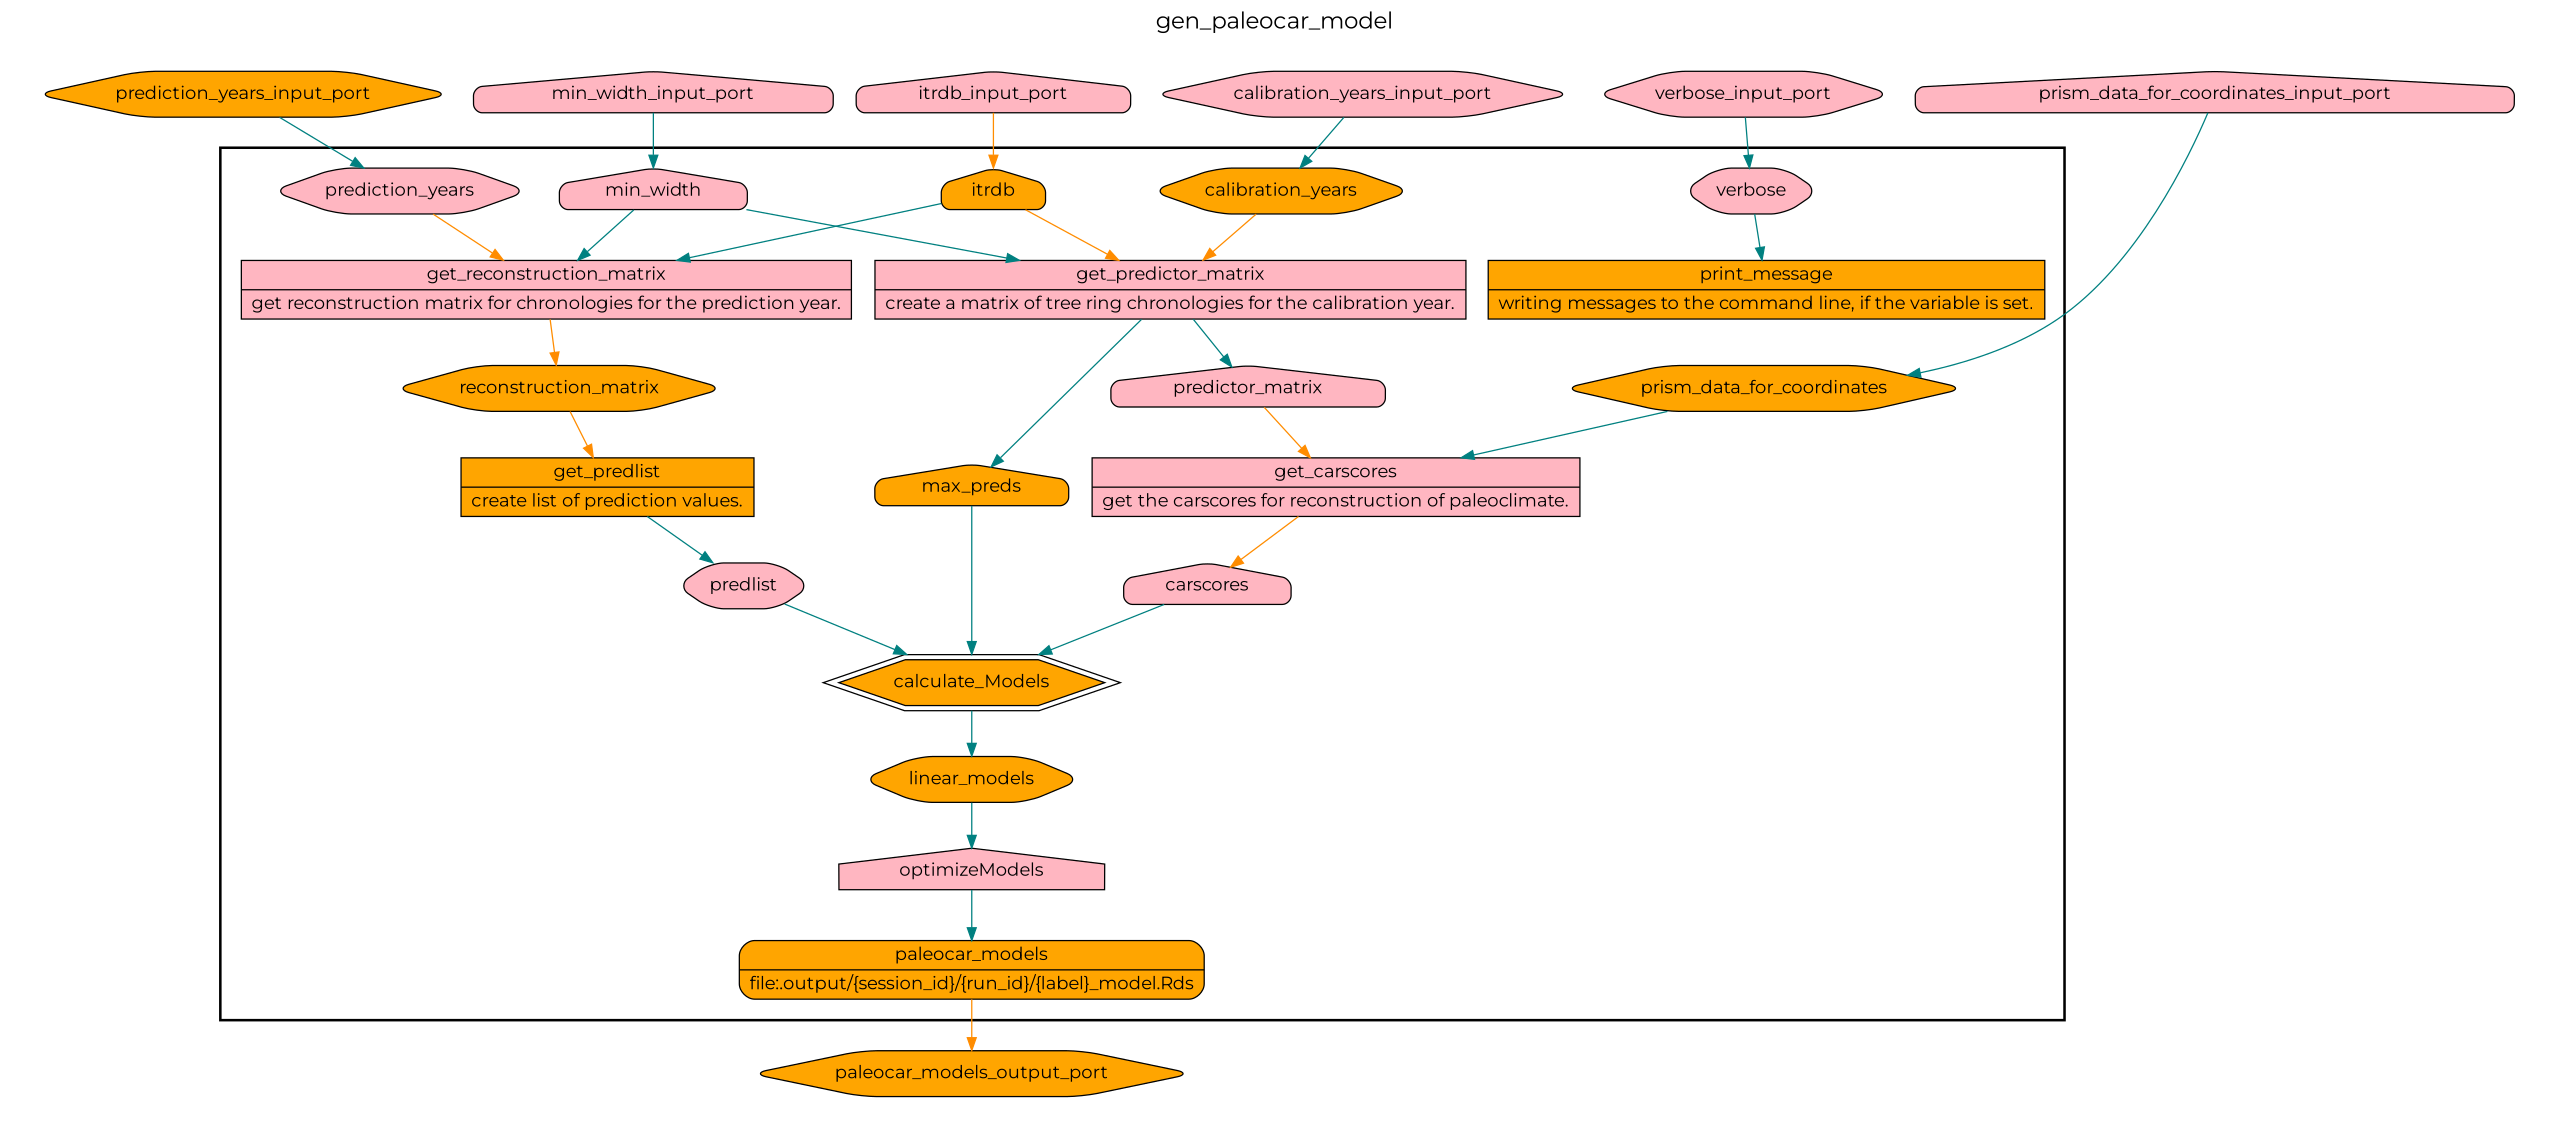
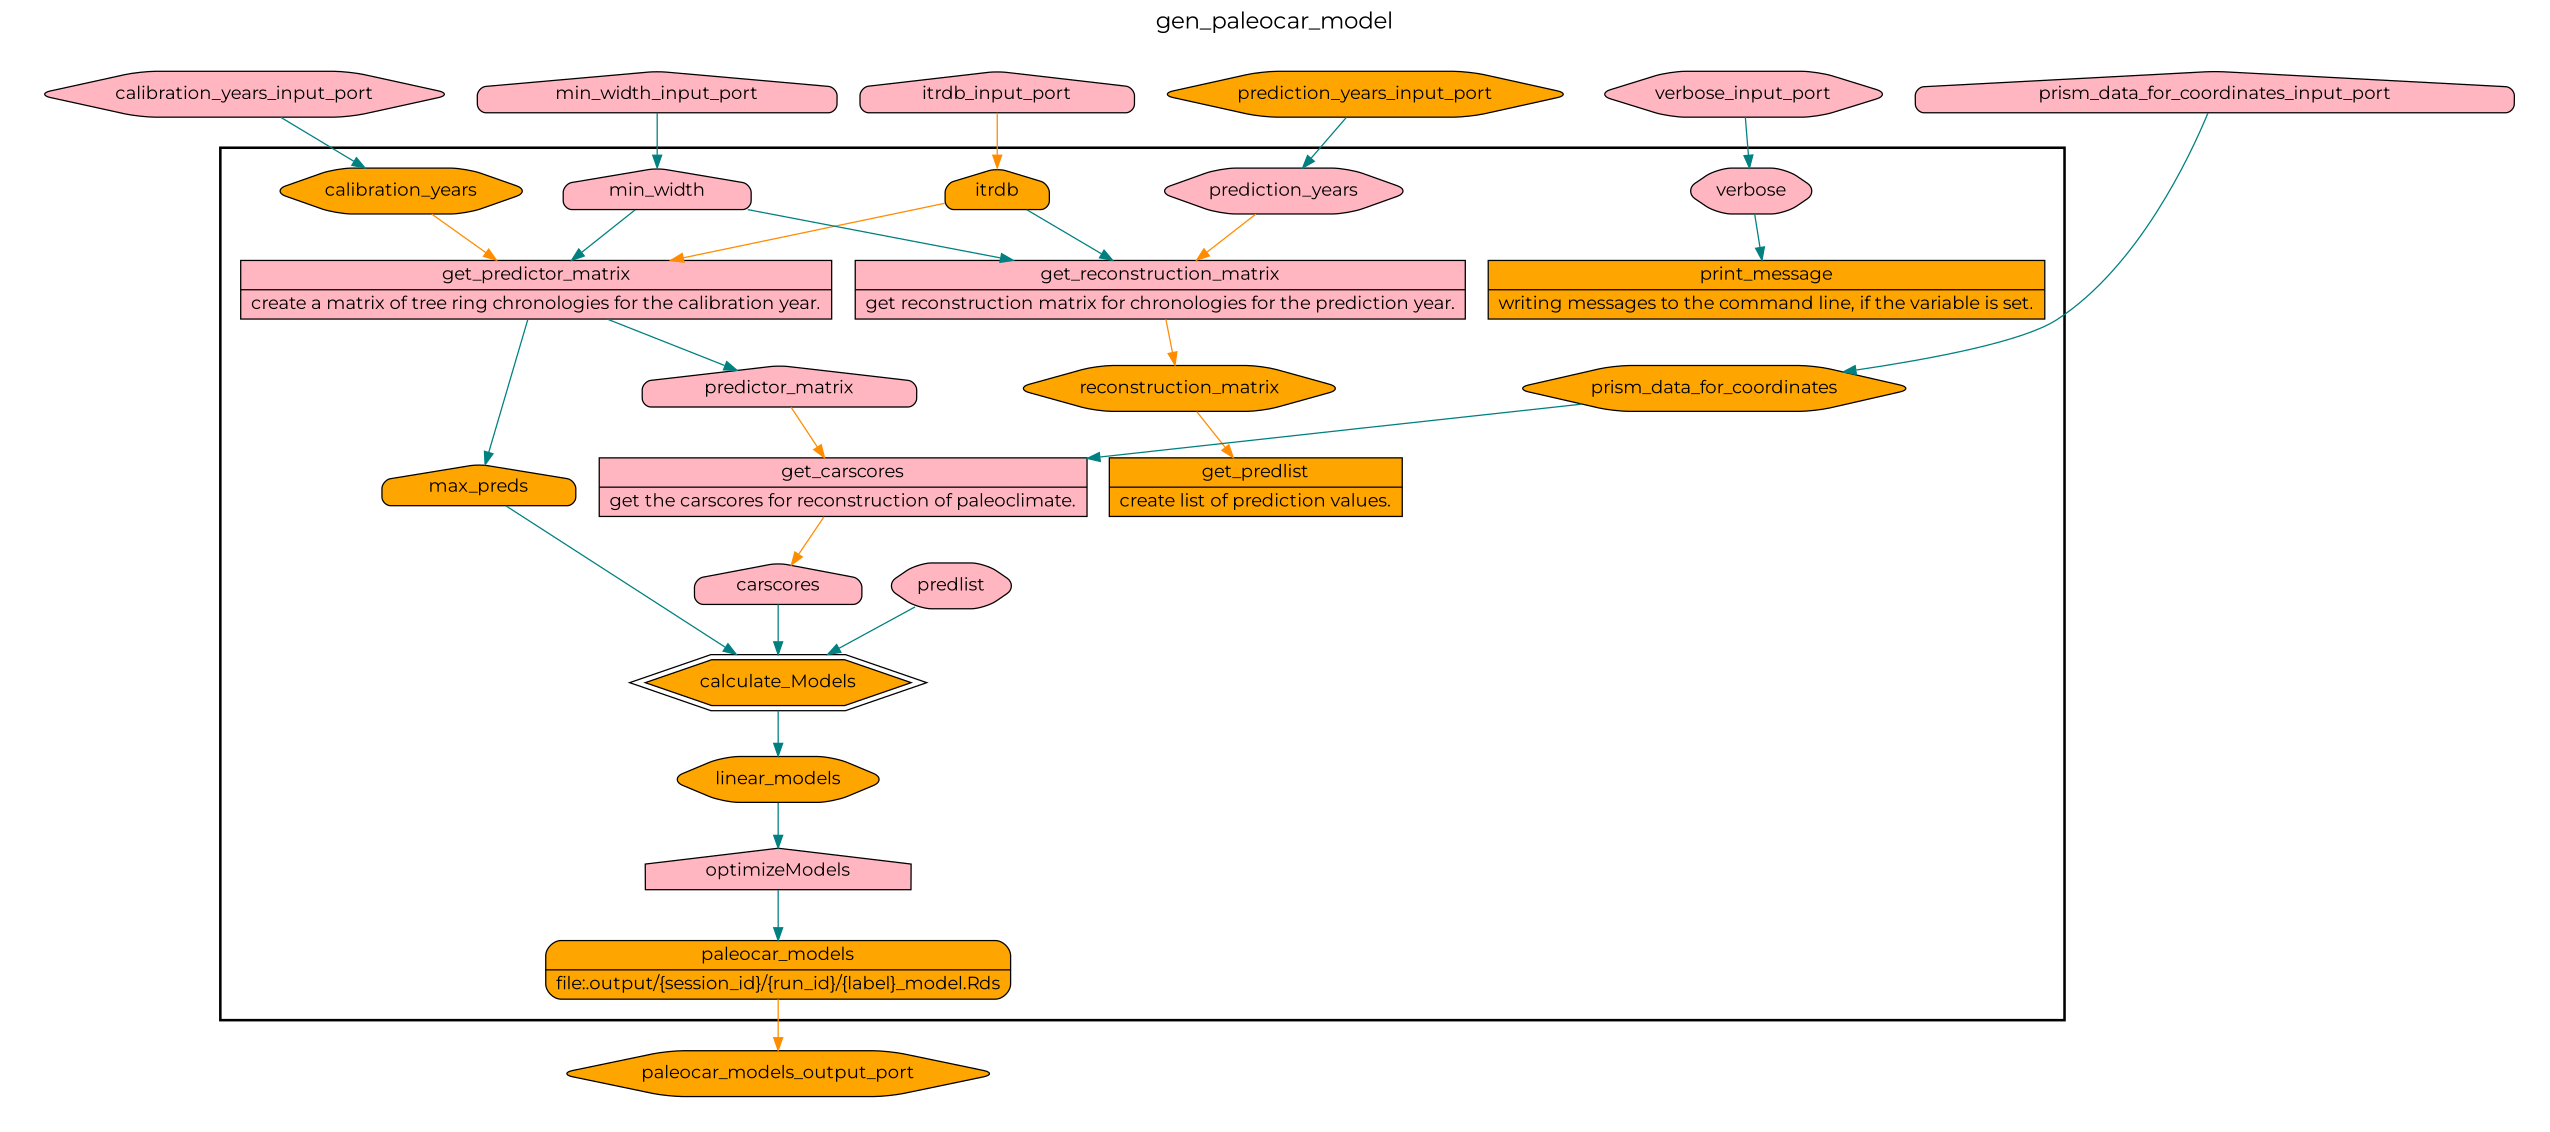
edge "get_predlist" -> "predlist": removed
